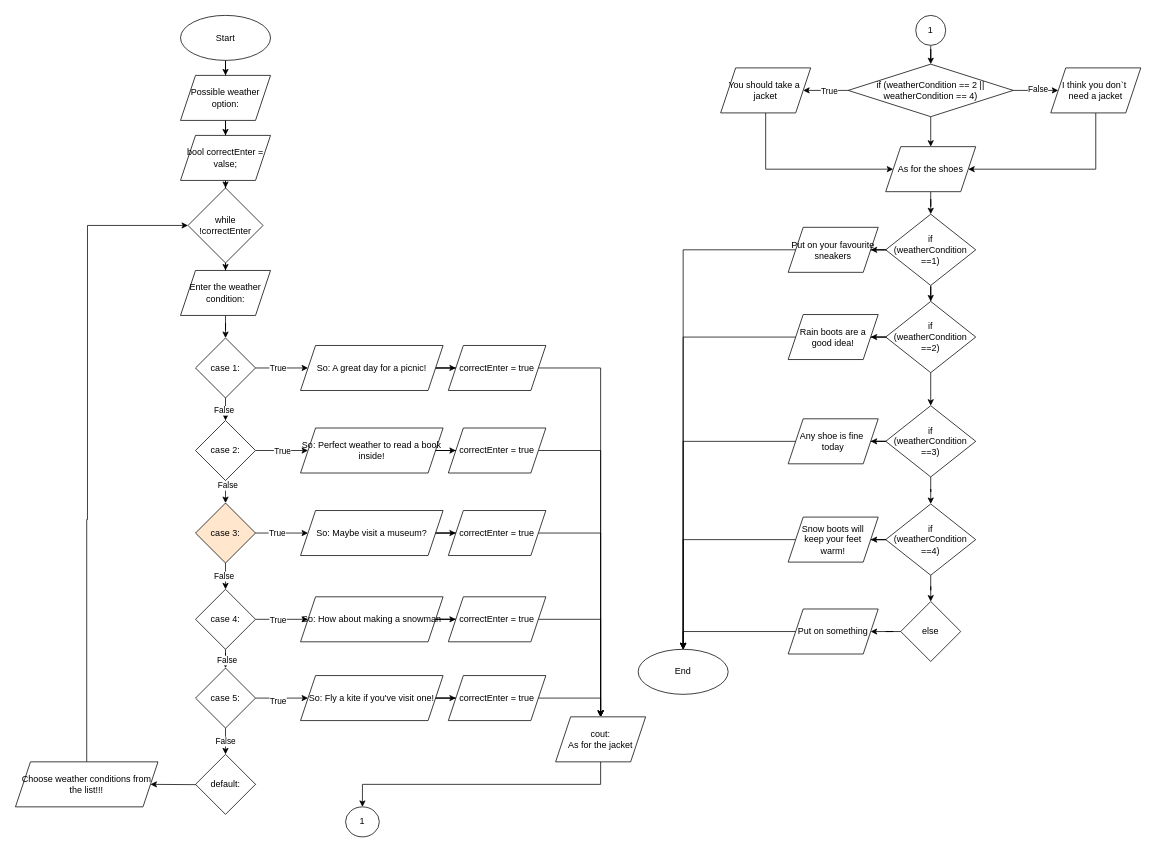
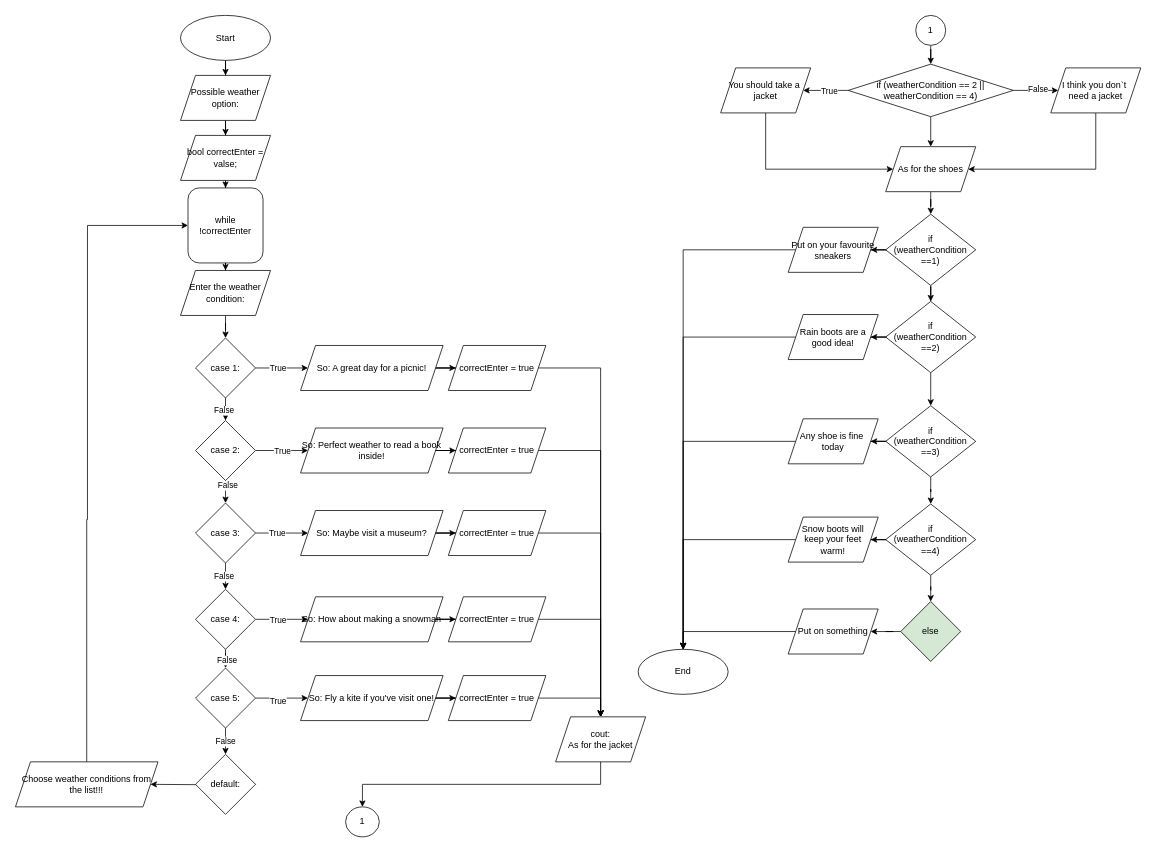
node "while !correctEnter": shape diamond -> rounded rectangle
node "case 3:": fillcolor #ffe6cc -> #ffffff
node "else": fillcolor #ffffff -> #d5e8d4
